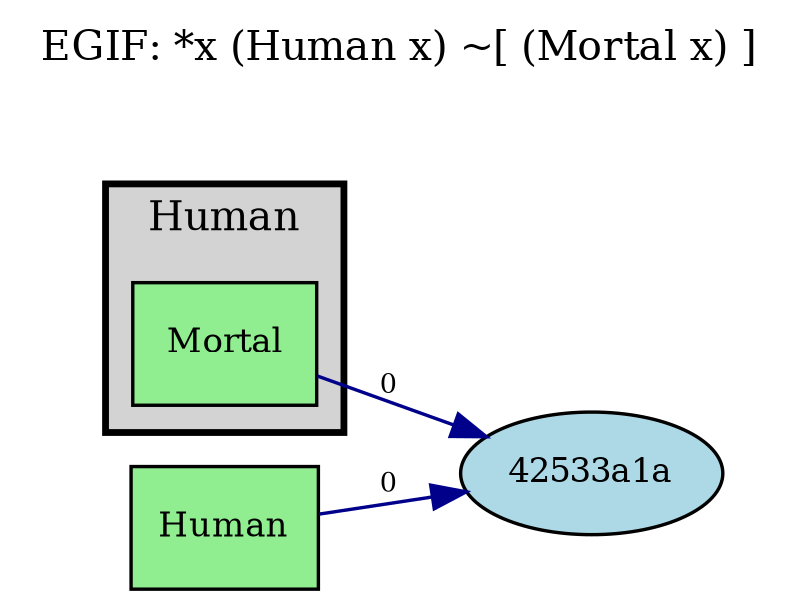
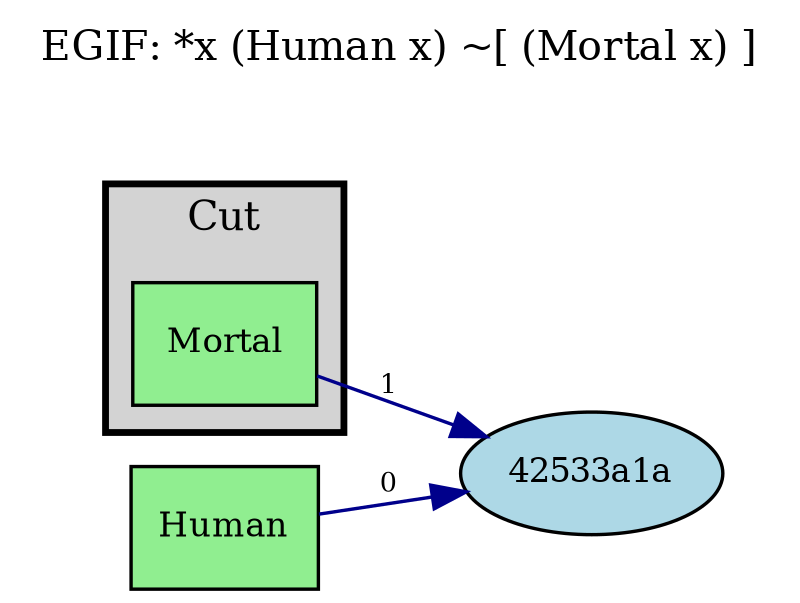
cluster "Human": label "Human" -> "Cut"
edge "Mortal" -> "42533a1a": label "0" -> "1"
